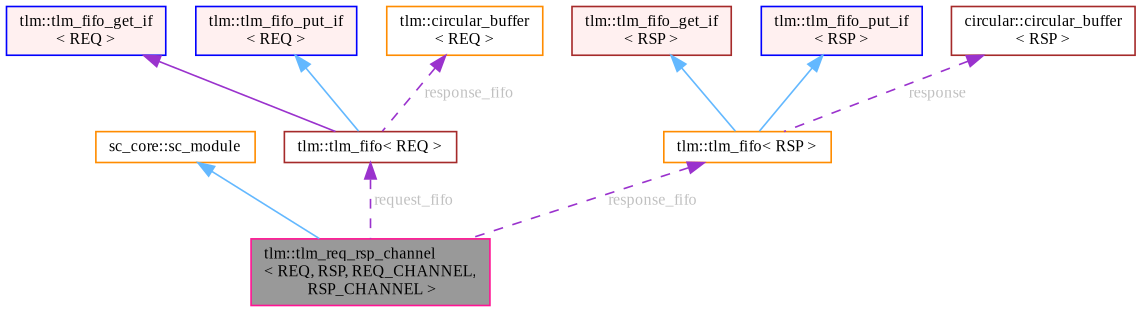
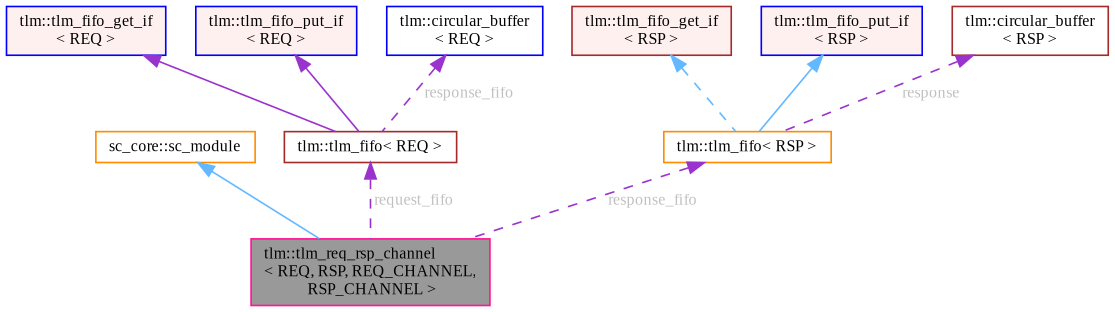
node "tlm::circular_buffer < REQ >": color darkorange -> blue
node "circular::circular_buffer < RSP >": label "circular::circular_buffer < RSP >" -> "tlm::circular_buffer < RSP >"
edge "tlm::tlm_fifo< REQ >" -> "tlm::tlm_fifo_put_if < REQ >": color steelblue1 -> darkorchid3
edge "tlm::tlm_fifo< RSP >" -> "tlm::tlm_fifo_get_if < RSP >": style solid -> dashed
